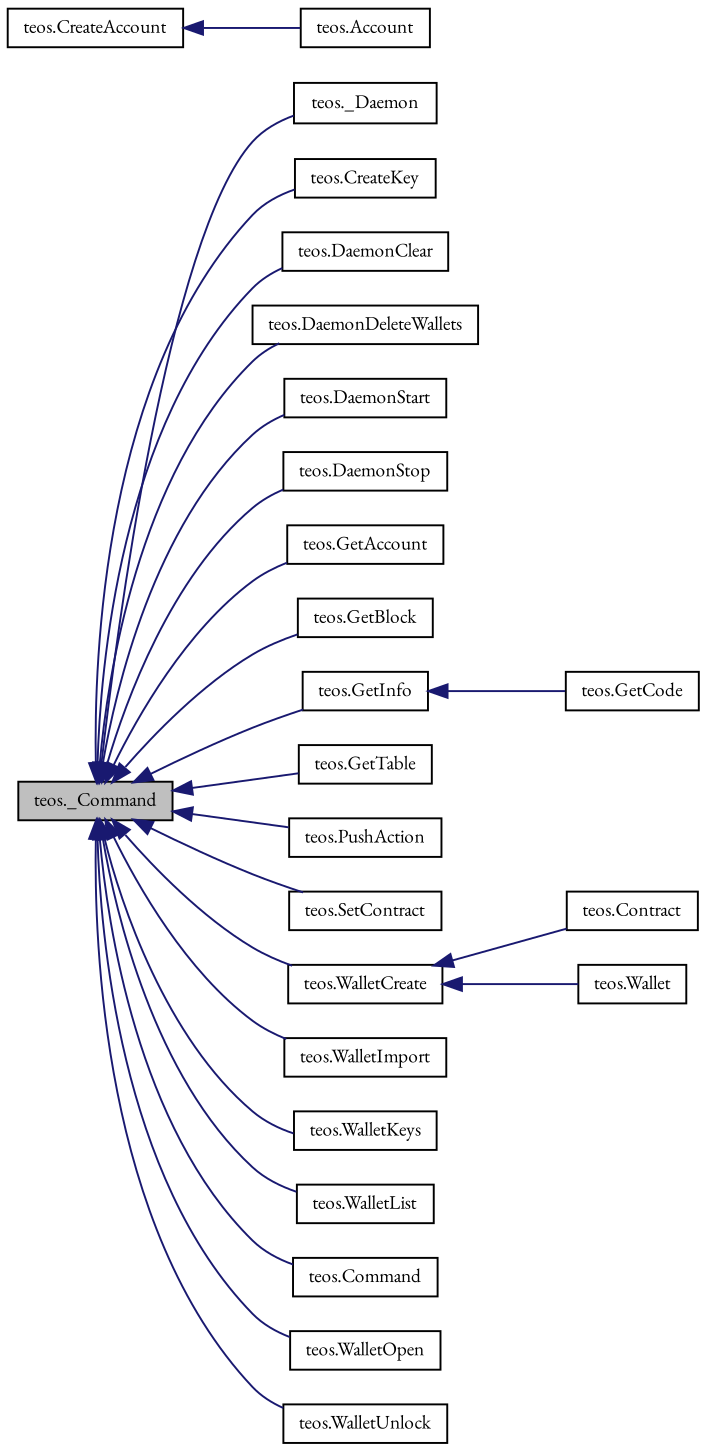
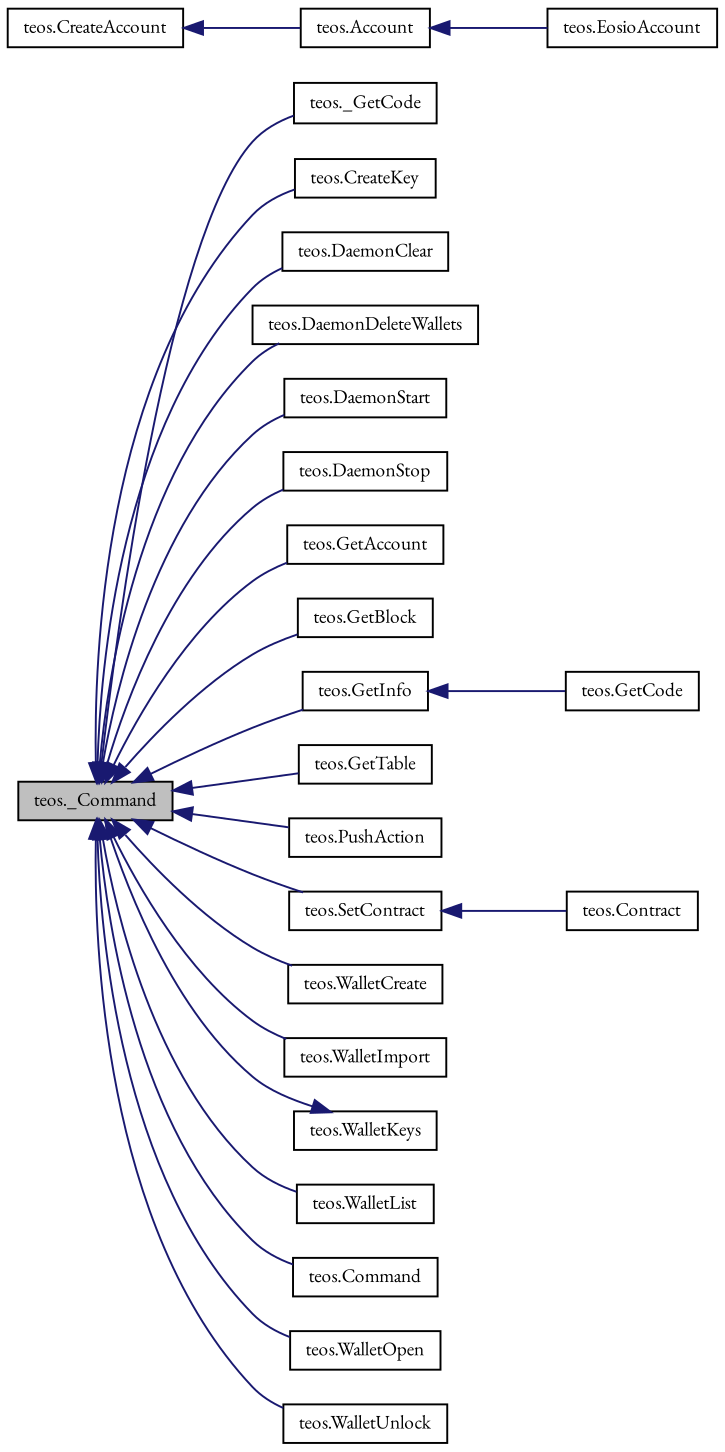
node "teos.EosioAccount": added
node "teos._Daemon": label "teos._Daemon" -> "teos._GetCode"
edge "teos.Contract" -> "teos.WalletCreate": now "teos.Contract" -> "teos.SetContract"
node "teos.Wallet": removed
edge "teos.WalletKeys" -> "teos._Command": reversed
